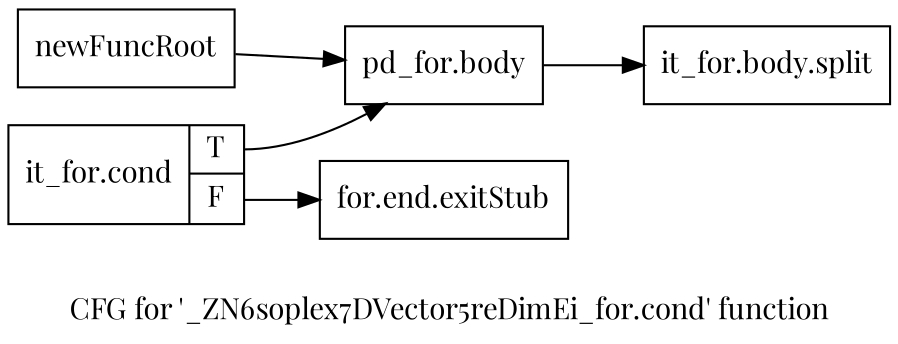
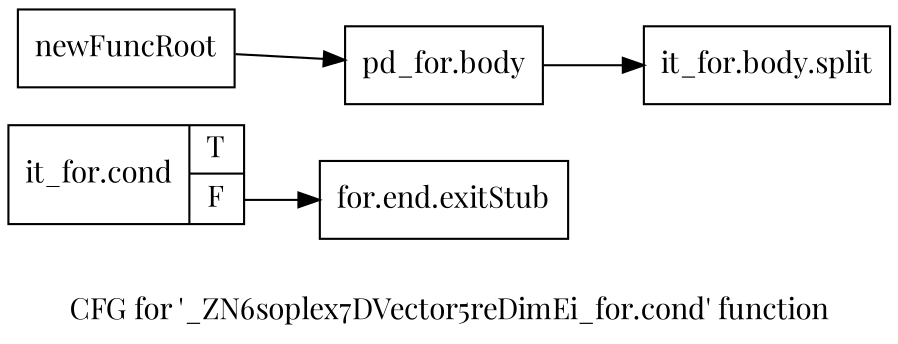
edge "it_for.cond" -> "pd_for.body": removed
